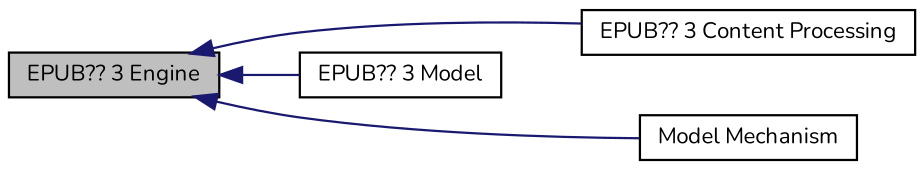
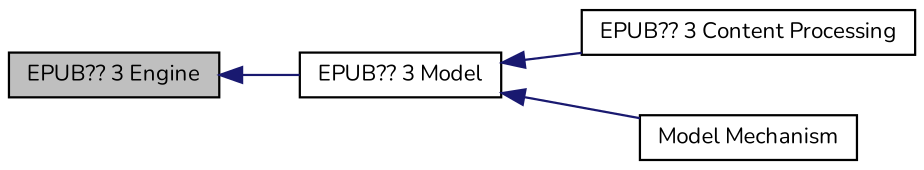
edge "EPUB?? 3 Content Processing" -> "EPUB?? 3 Engine": now "EPUB?? 3 Content Processing" -> "EPUB?? 3 Model"
edge "Model Mechanism" -> "EPUB?? 3 Engine": now "Model Mechanism" -> "EPUB?? 3 Model"
